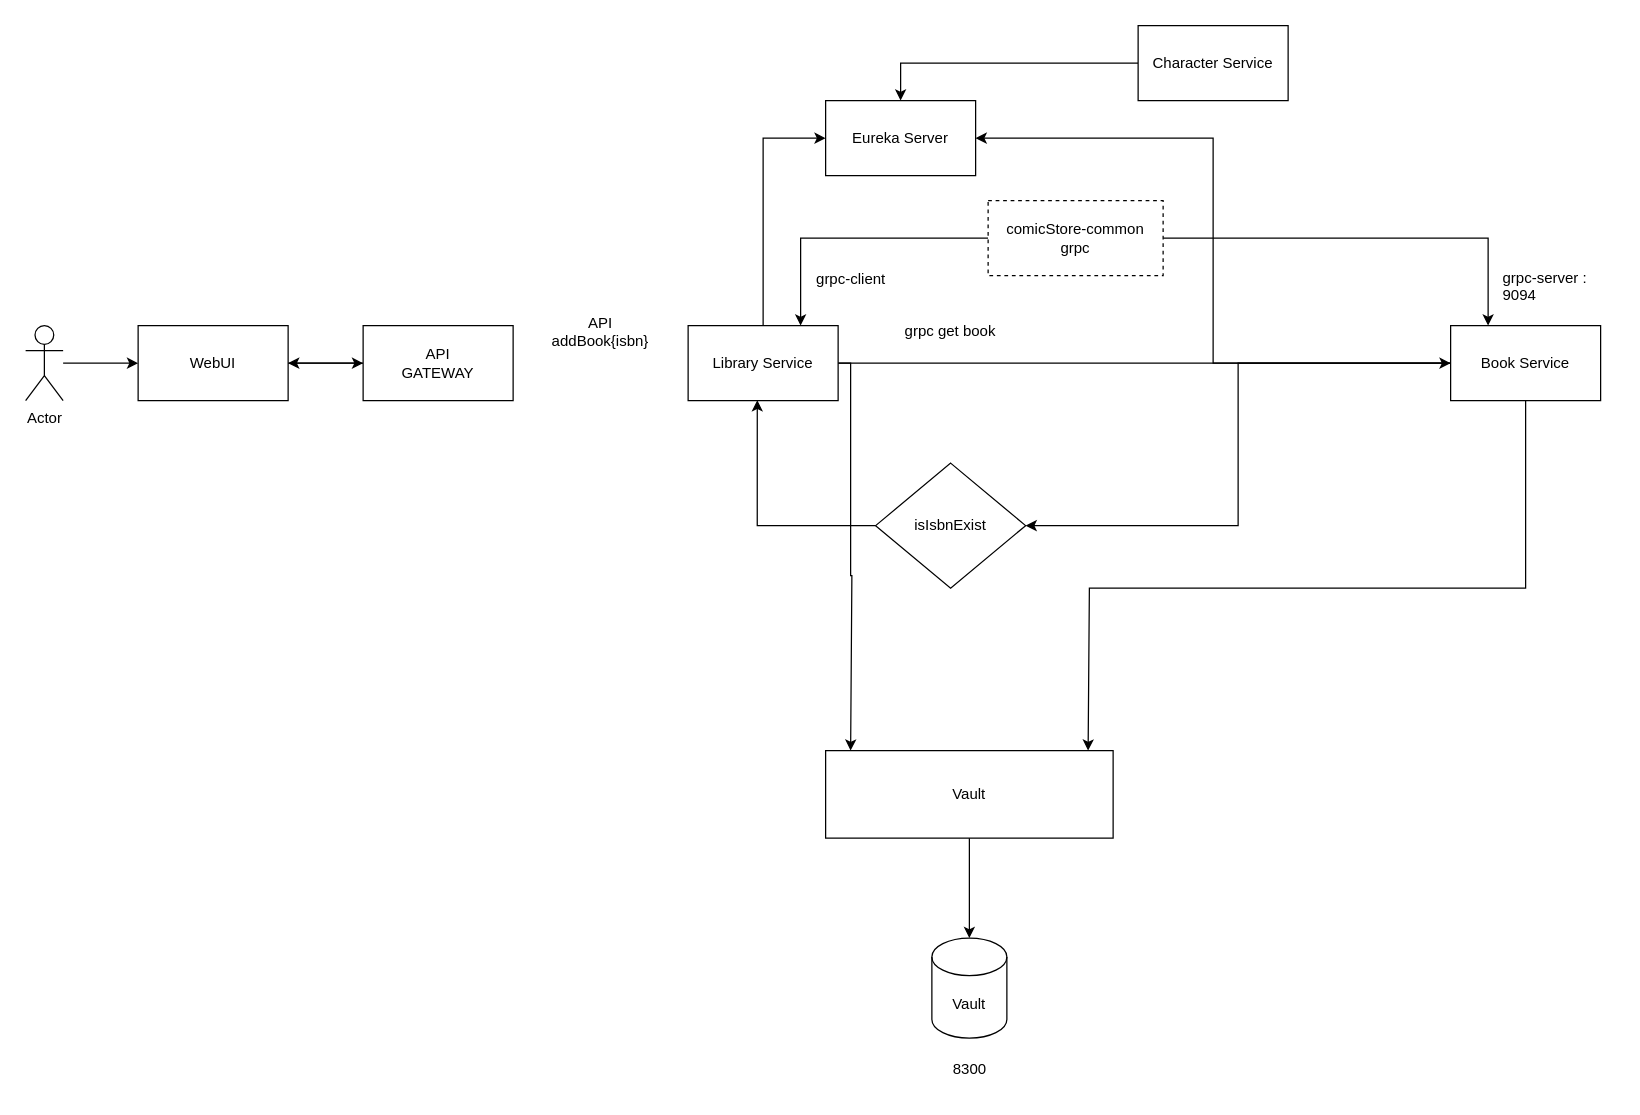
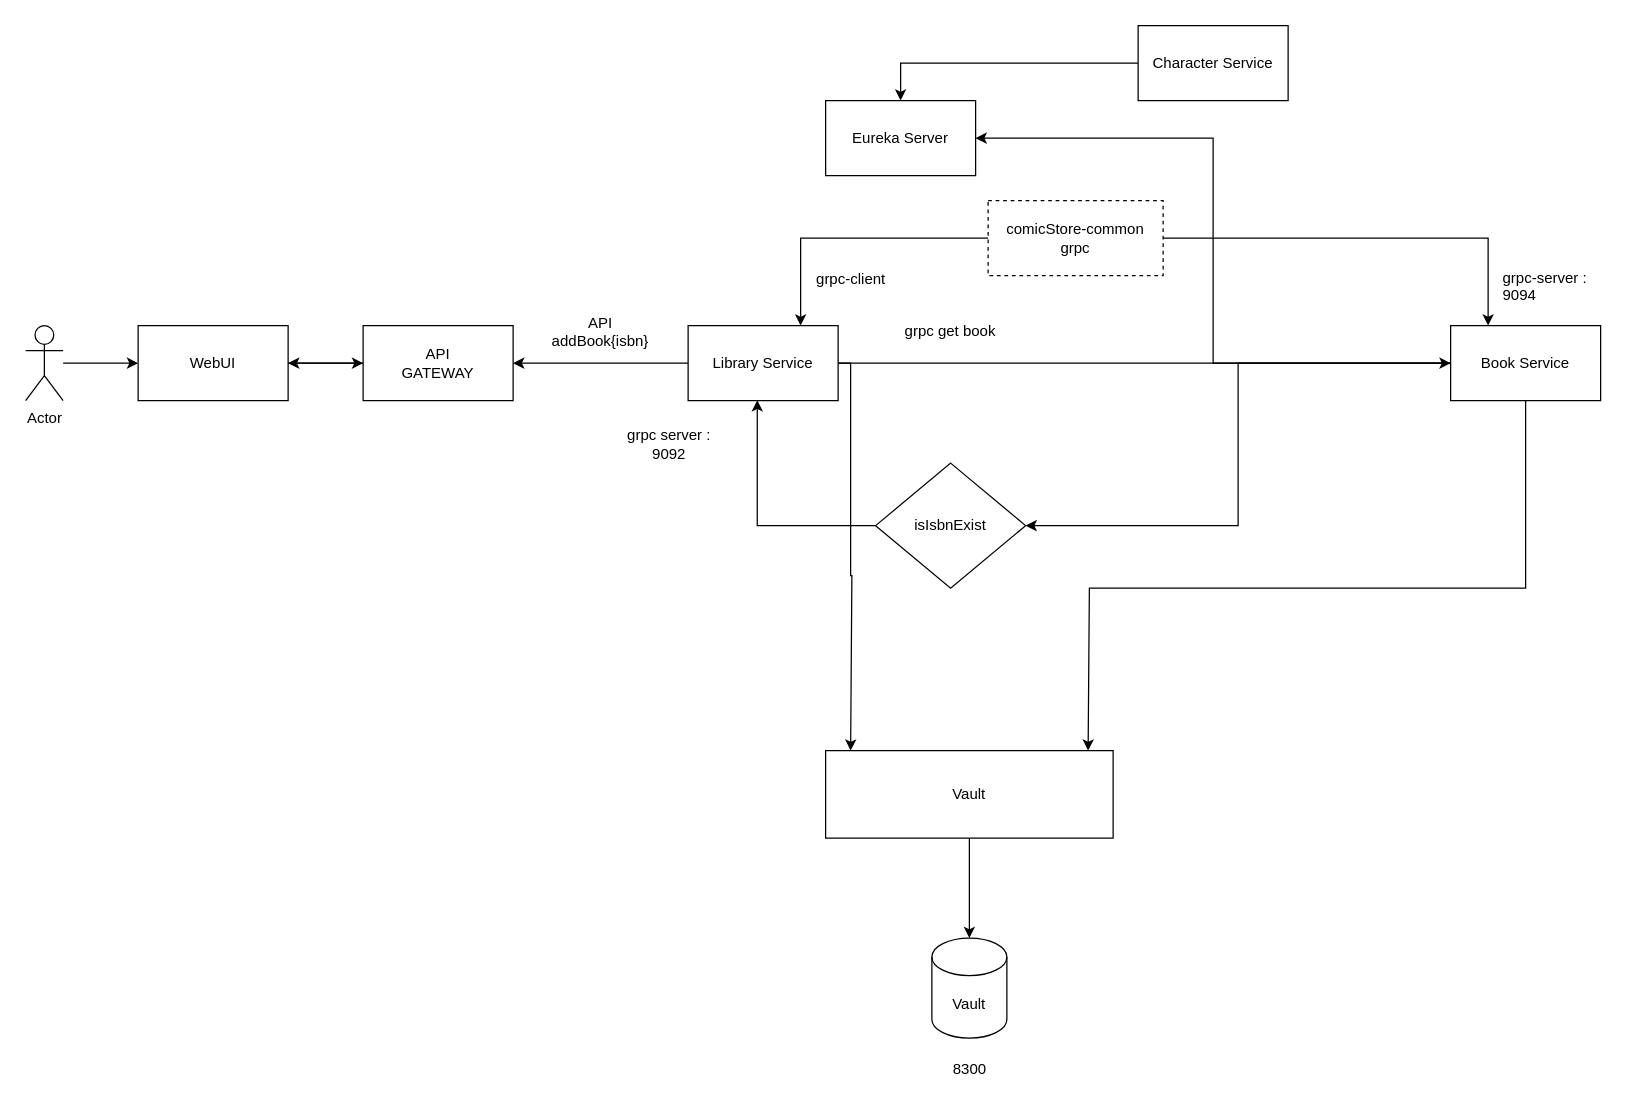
edge "Library Service" -> "Eureka Server": now "Library Service" -> "API GATEWAY"
node "grpc server : 9092": added
